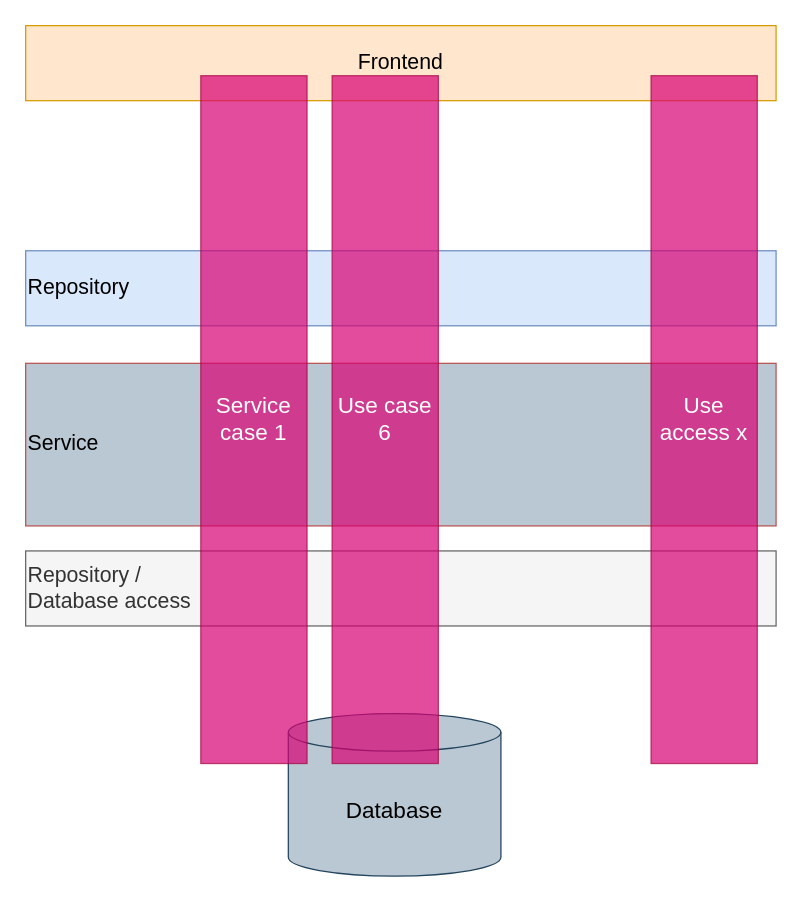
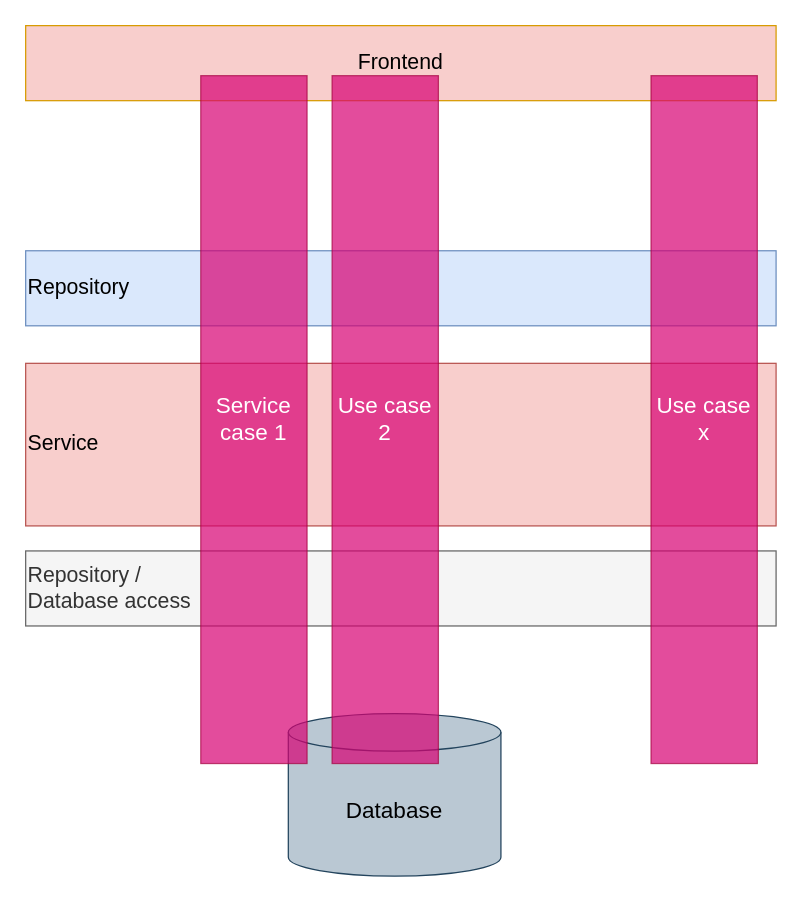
node "Frontend": fillcolor #ffe6cc -> #f8cecc
node "Use case 6": label "Use case 6" -> "Use case 2"
node "Use access x": label "Use access x" -> "Use case x"
node "Service": fillcolor #bac8d3 -> #f8cecc
